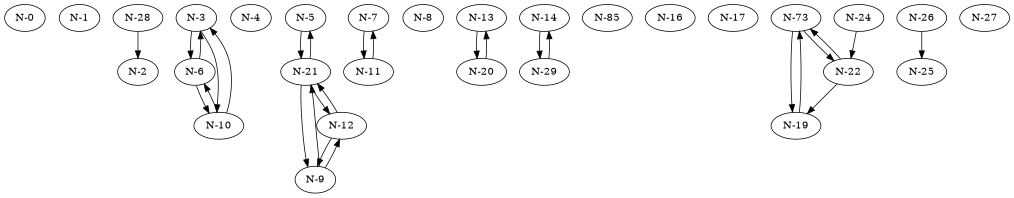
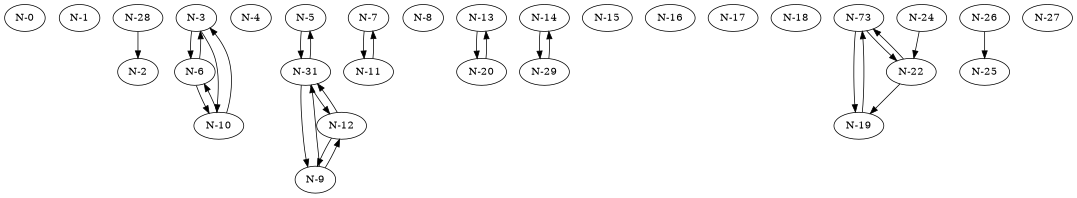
node "N-85": label "N-85" -> "N-15"
node "N-18": added
node "N-21": label "N-21" -> "N-31"
